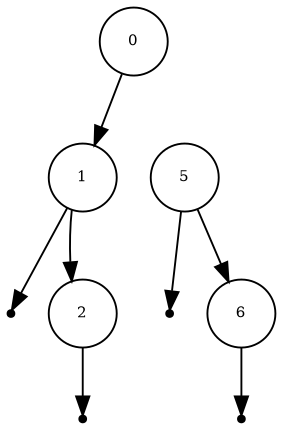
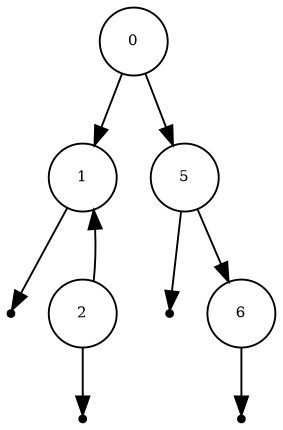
edge "0" -> "5": added
edge "1" -> "2": reversed
